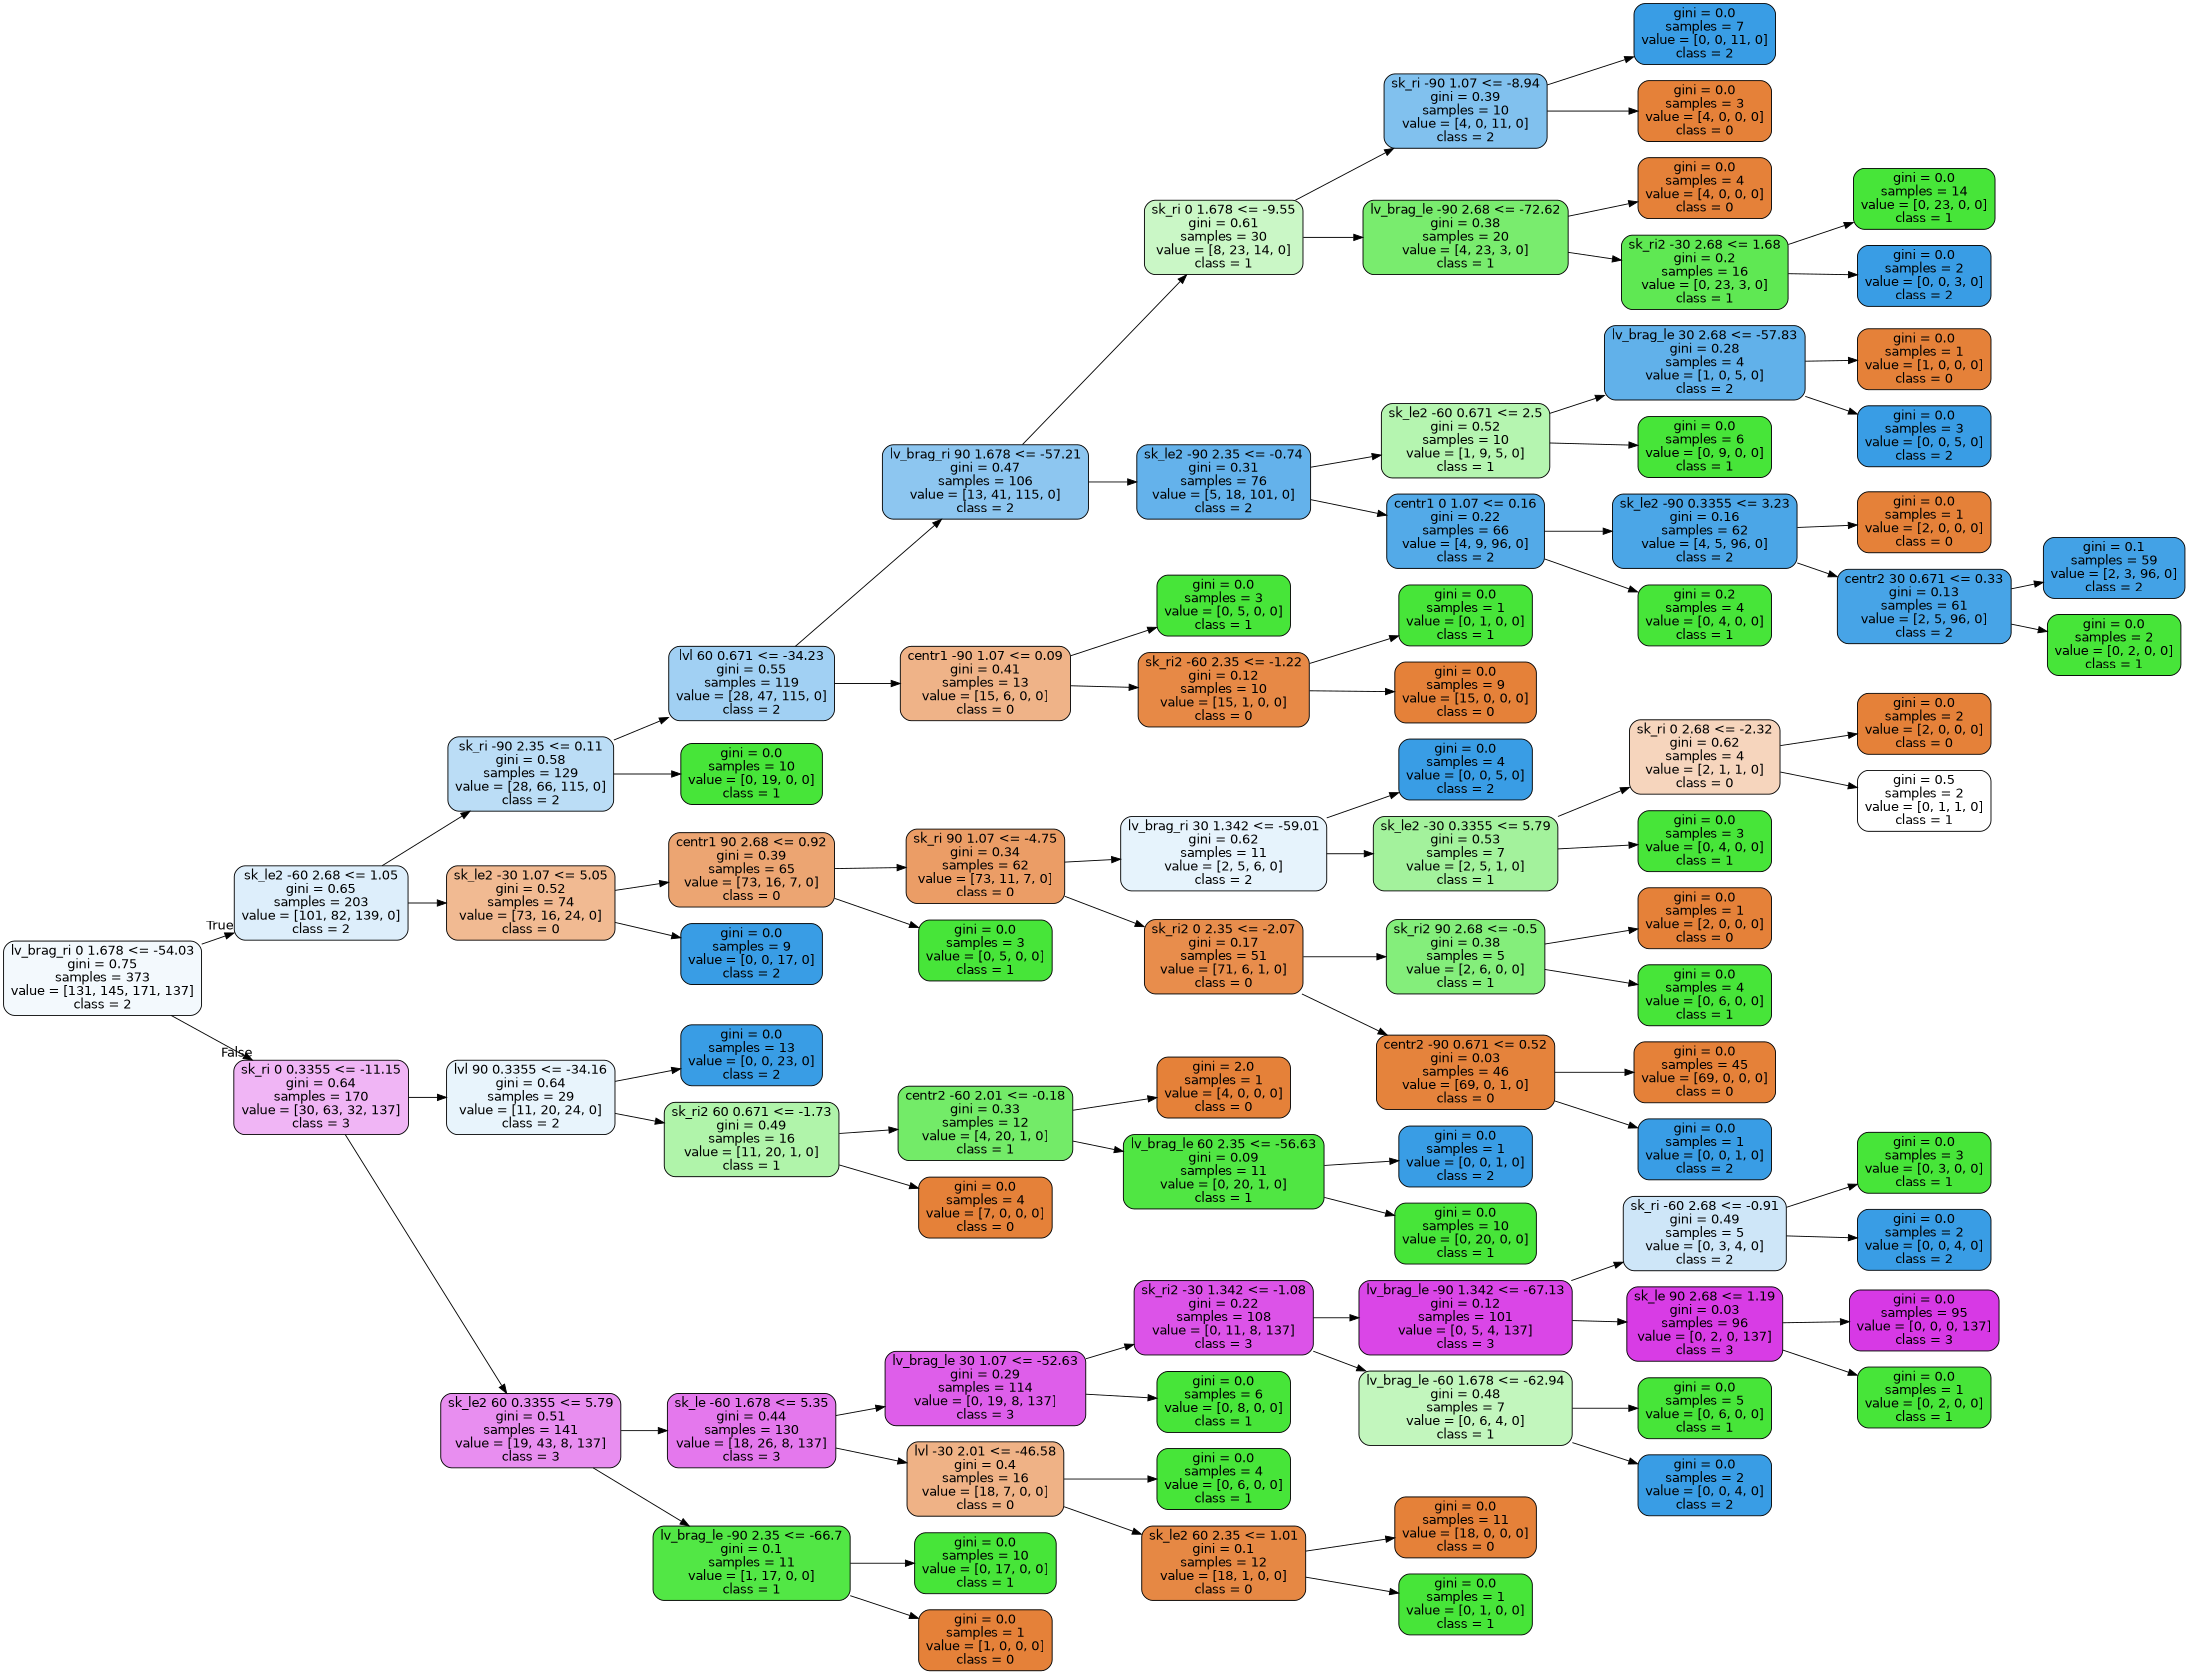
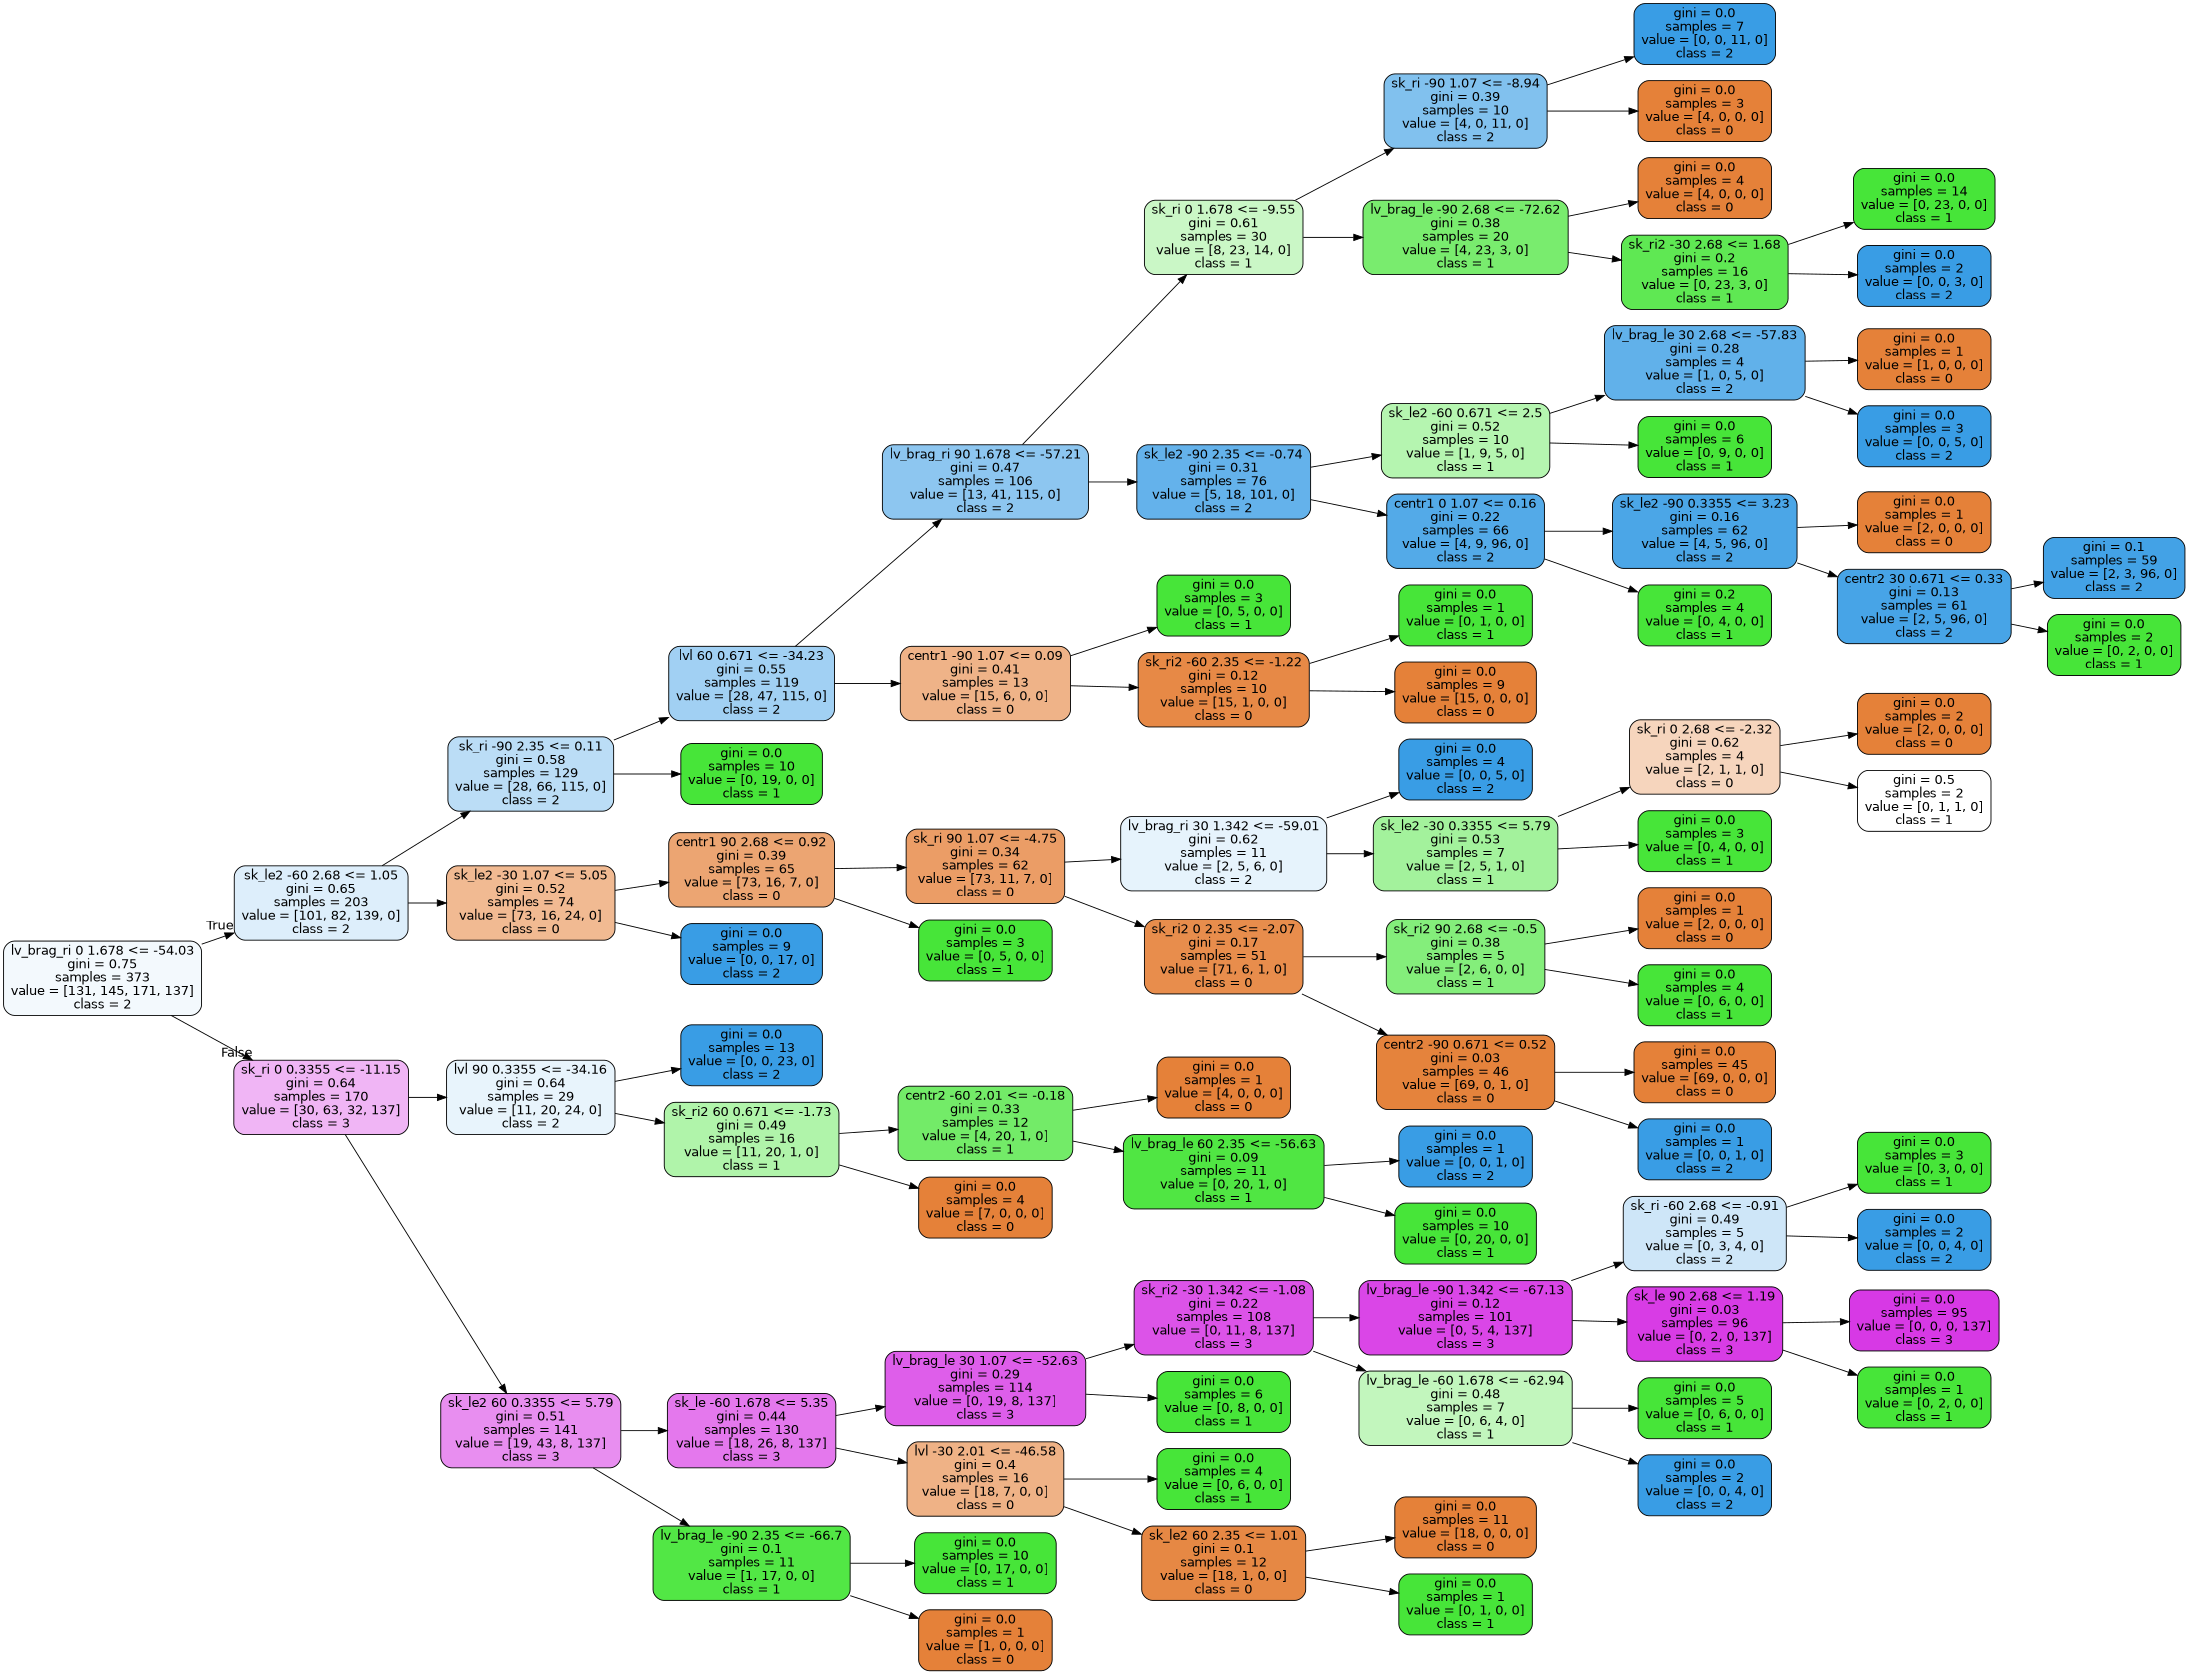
node "gini = 2.0 samples = 1 value = [4, 0, 0, 0] class = 0": label "gini = 2.0 samples = 1 value = [4, 0, 0, 0] class = 0" -> "gini = 0.0 samples = 1 value = [4, 0, 0, 0] class = 0"
